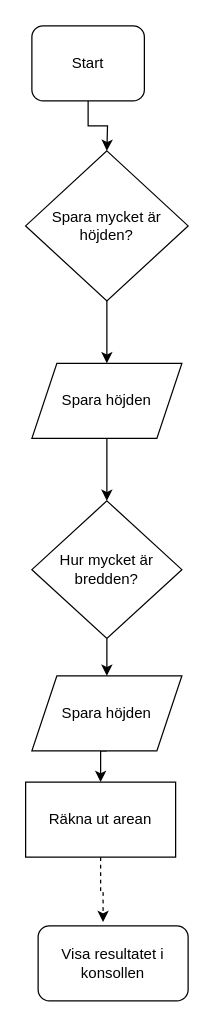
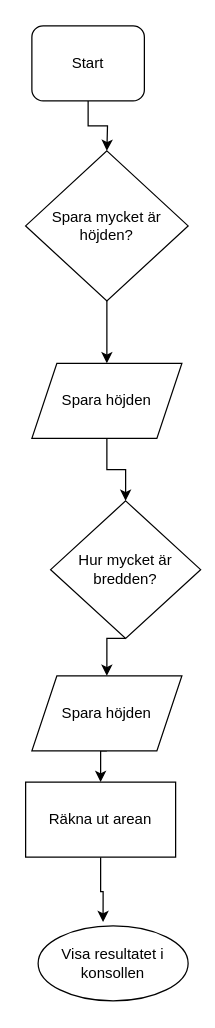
node "Hur mycket är bredden?": moved (107, 569) -> (126, 569)
edge "Räkna ut arean" -> "Visa resultatet i konsollen": style dashed -> solid
node "Visa resultatet i konsollen": shape rounded rectangle -> ellipse
